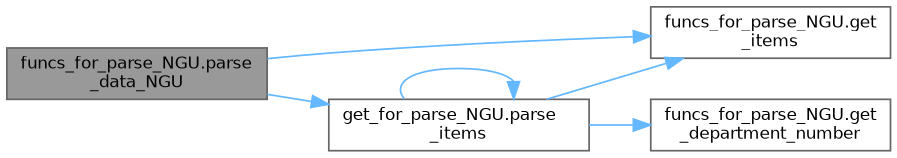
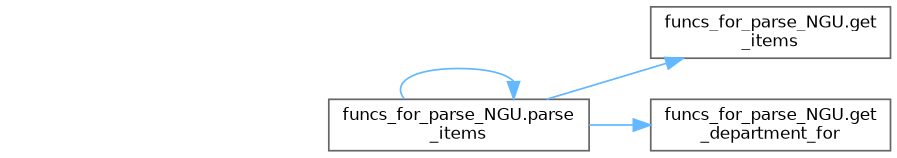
node "funcs_for_parse_NGU.parse _data_NGU": removed
node "get_for_parse_NGU.parse _items": label "get_for_parse_NGU.parse _items" -> "funcs_for_parse_NGU.parse _items"
node "funcs_for_parse_NGU.get _department_number": label "funcs_for_parse_NGU.get _department_number" -> "funcs_for_parse_NGU.get _department_for"
